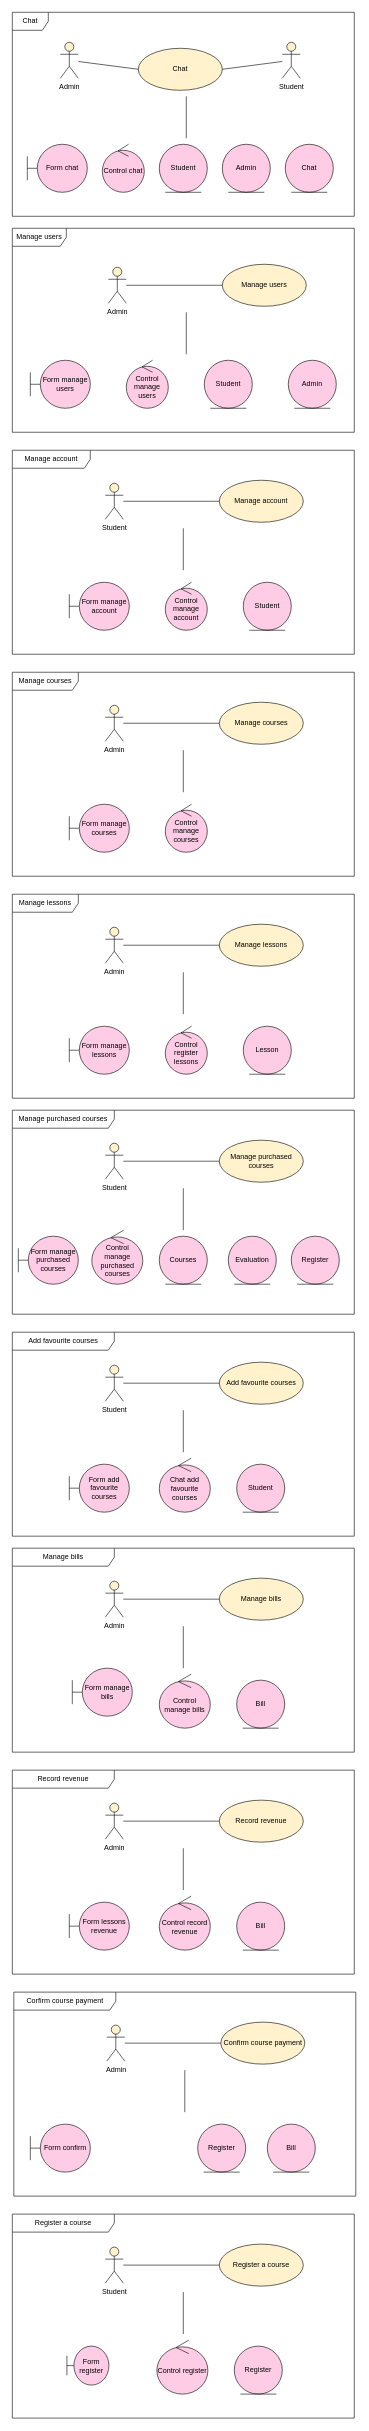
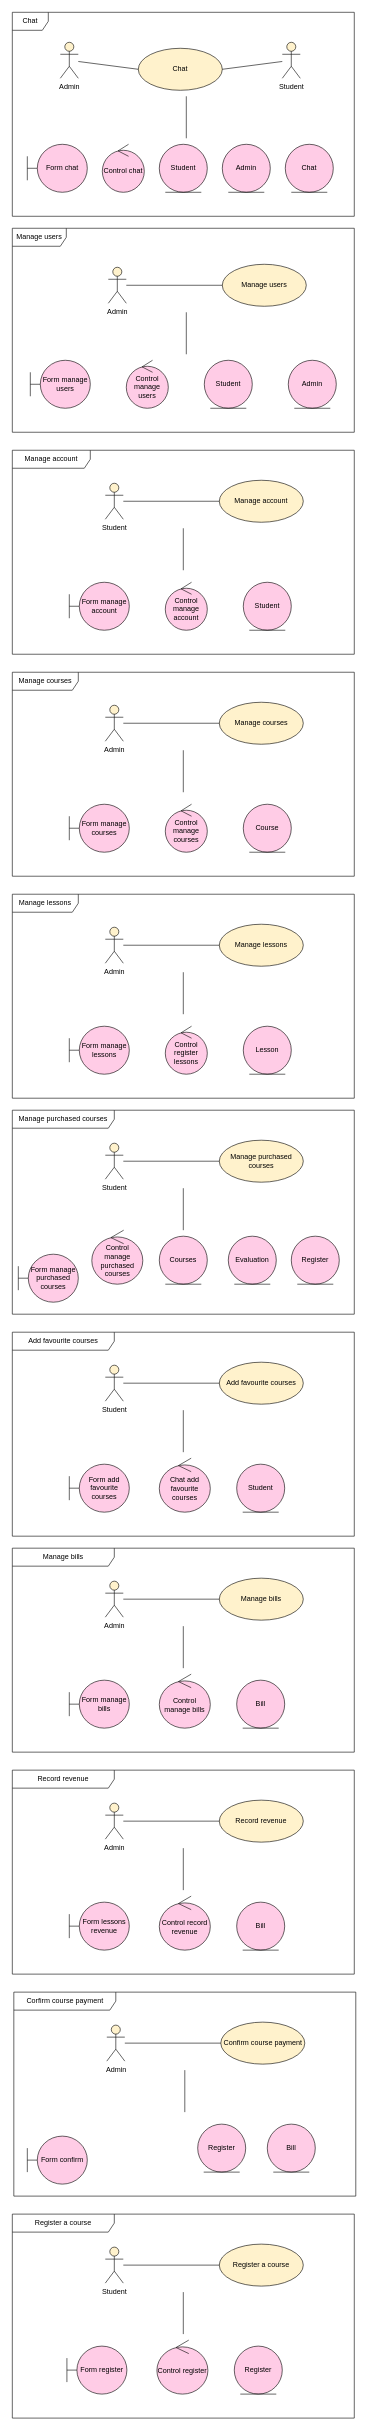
node "Course": added
node "Form manage purchased courses": moved (48, 1260) -> (48, 1278)
node "Form manage bills": moved (102, 1692) -> (99, 1704)
node "Form confirm": moved (60, 2148) -> (57, 2160)
node "Form register": size 42x39 -> 60x48
